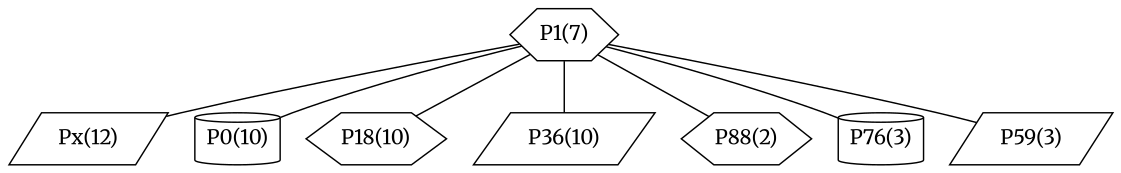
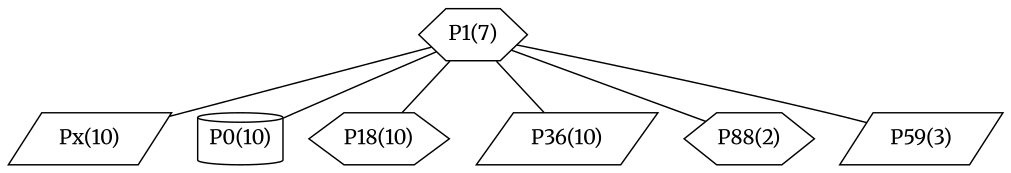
node "Px(12)": label "Px(12)" -> "Px(10)"
node "P76(3)": removed
